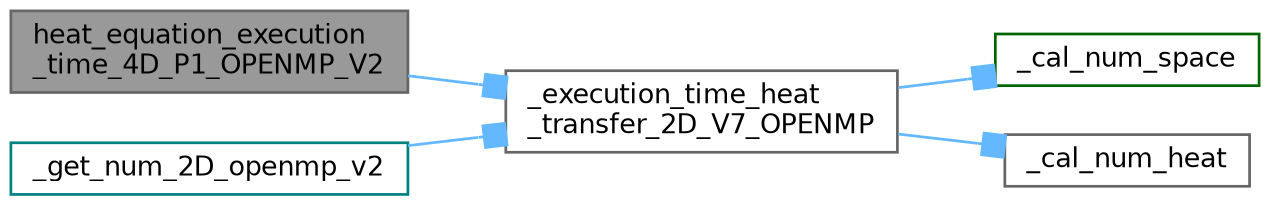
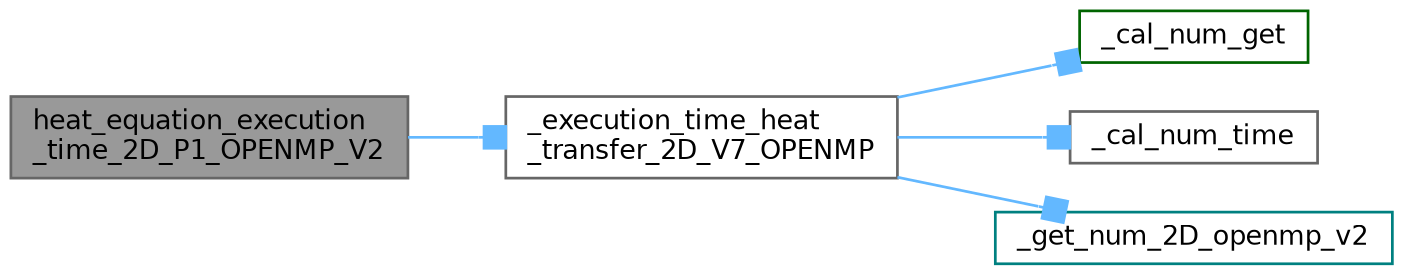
node "heat_equation_execution _time_4D_P1_OPENMP_V2": label "heat_equation_execution _time_4D_P1_OPENMP_V2" -> "heat_equation_execution _time_2D_P1_OPENMP_V2"
node "_cal_num_space": label "_cal_num_space" -> "_cal_num_get"
edge "_get_num_2D_openmp_v2" -> "_execution_time_heat _transfer_2D_V7_OPENMP": reversed
node "_cal_num_heat": label "_cal_num_heat" -> "_cal_num_time"
